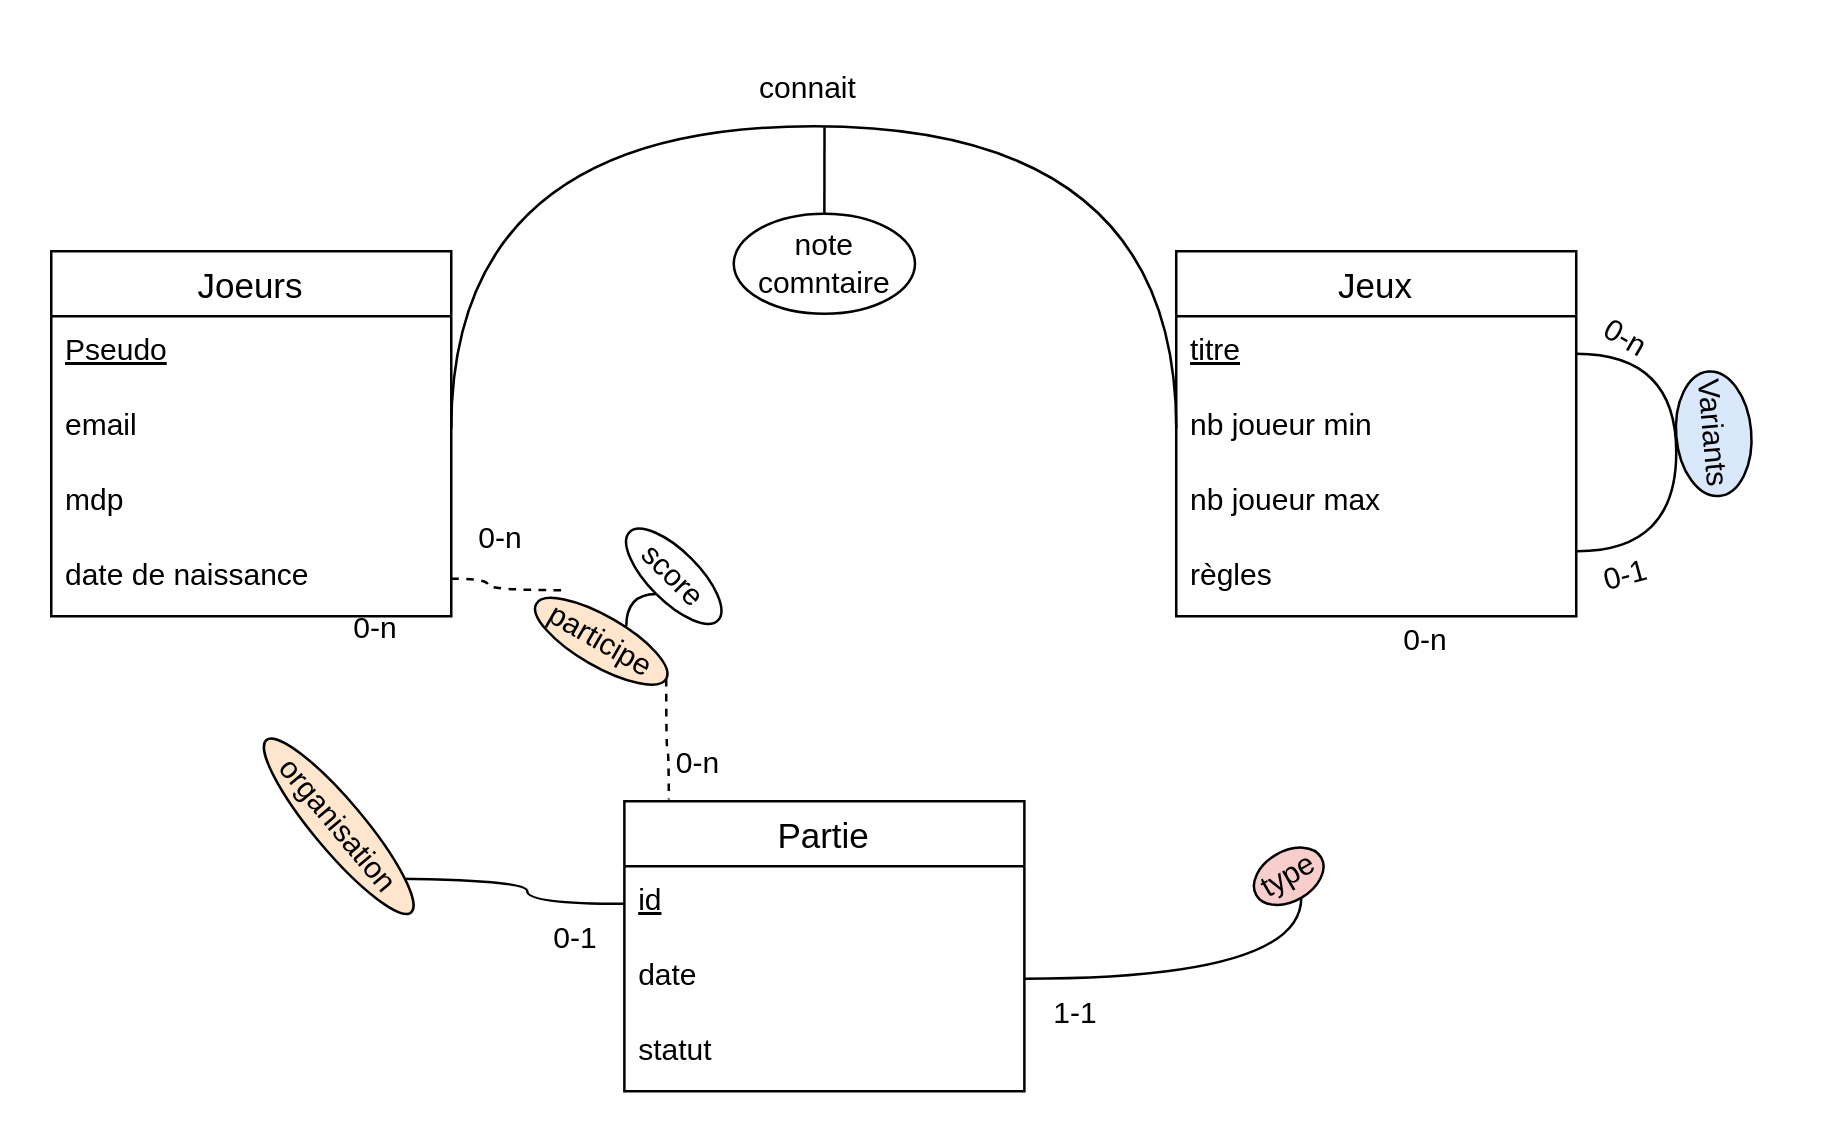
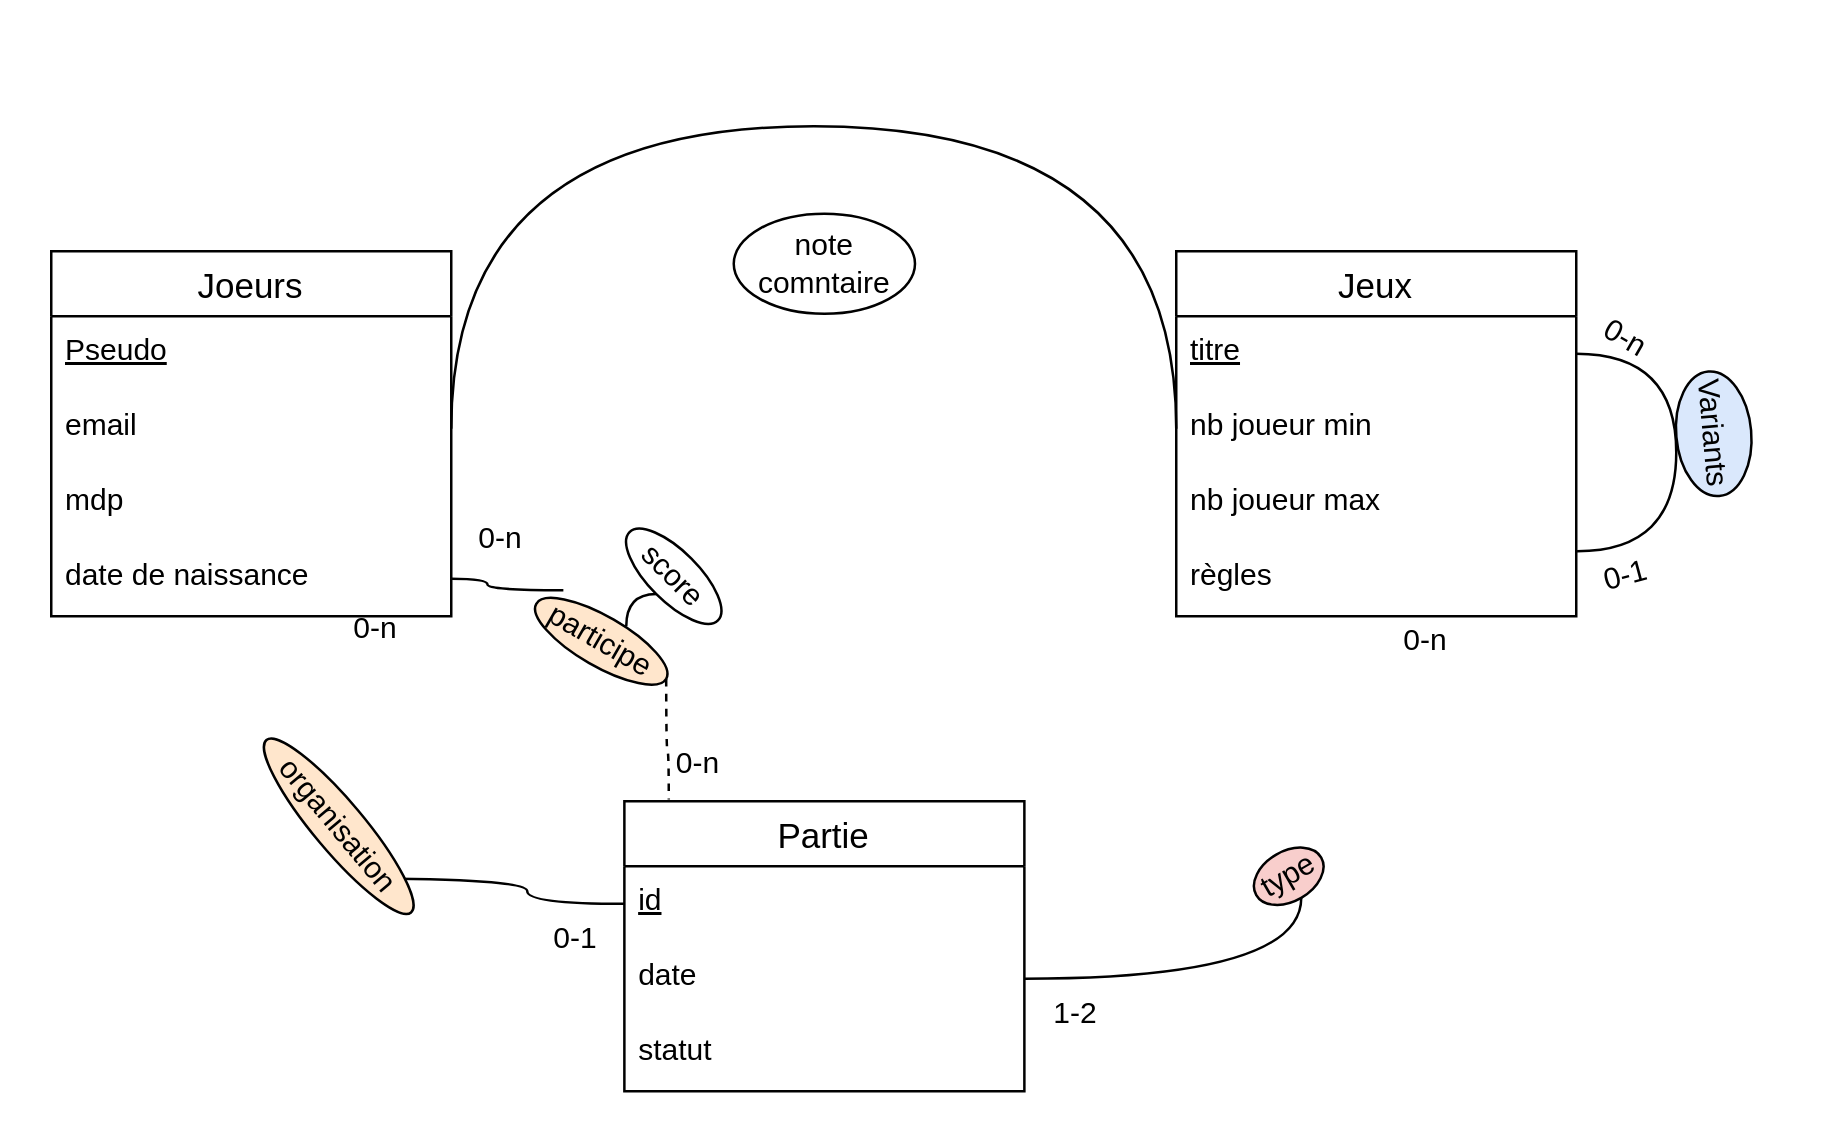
node "connait": removed
edge "connait" -- "note comntaire": removed
edge "date de naissance" -- "participe": style dashed -> solid
node "1-1": label "1-1" -> "1-2"
